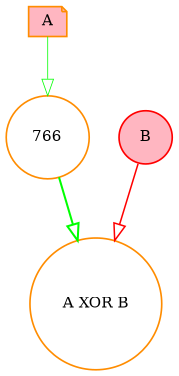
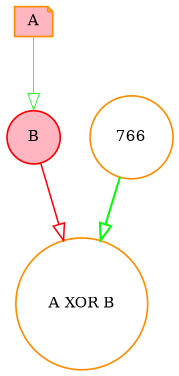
edge "A" -> "766": now "A" -> "B"
